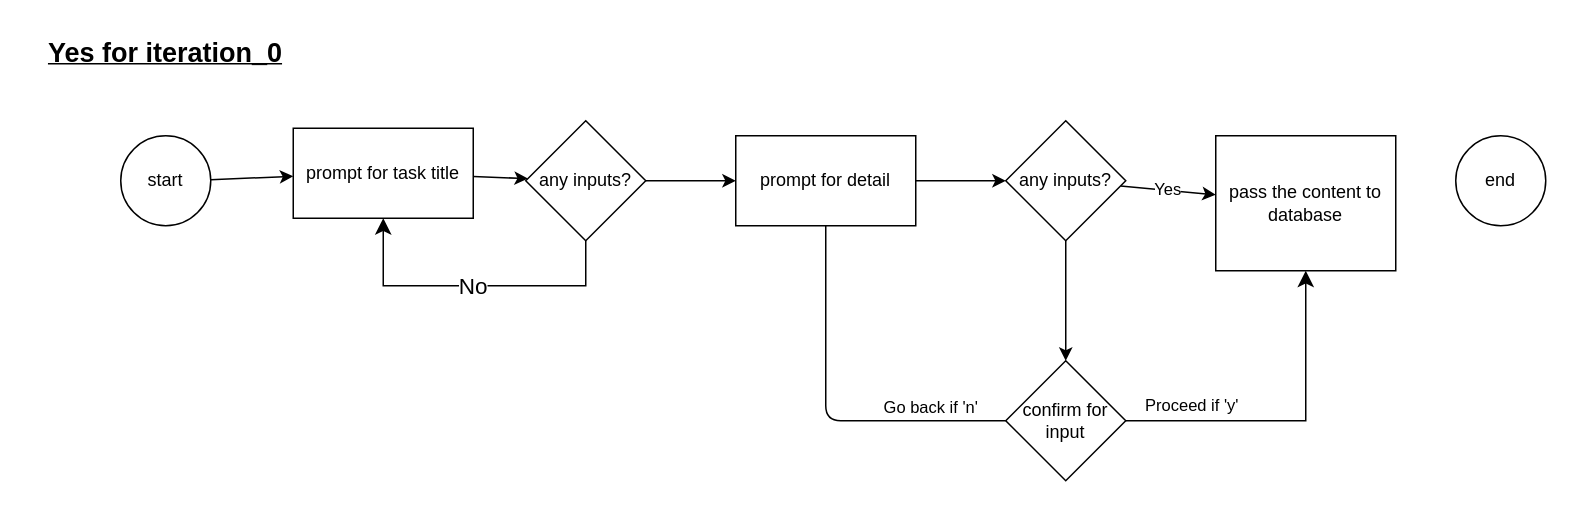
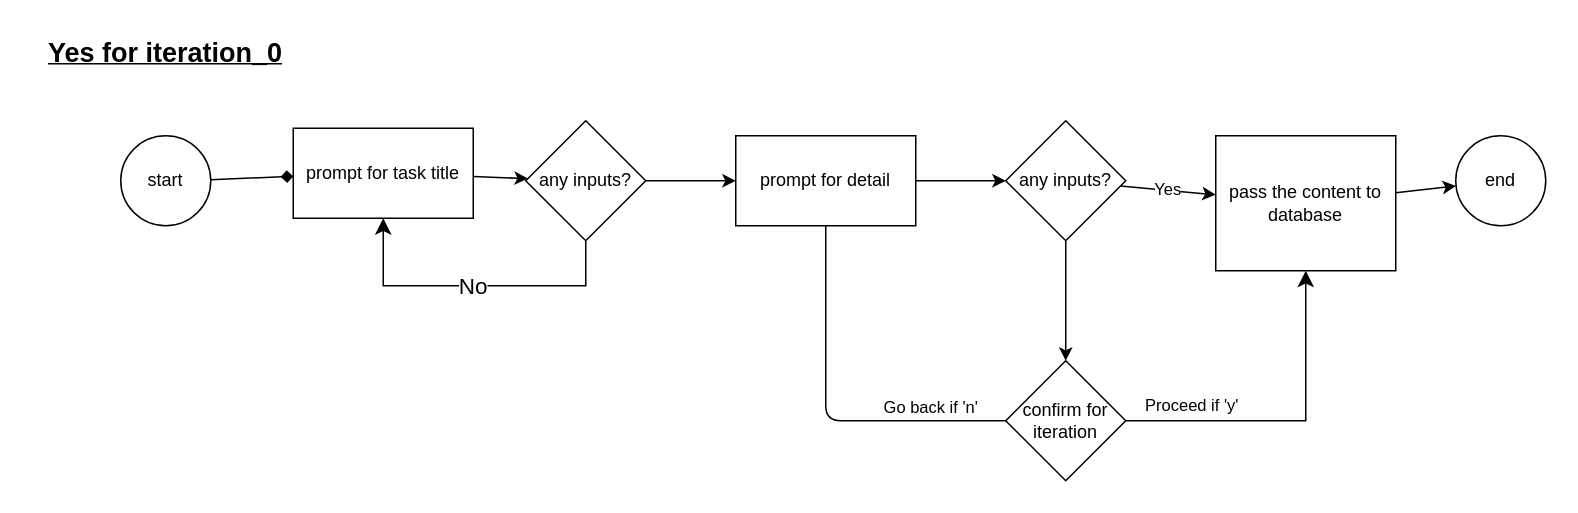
edge "start" -> "prompt for task title": arrowhead classic -> diamond
edge "pass the content to database" -> "end": added
node "confirm for input": label "confirm for input" -> "confirm for iteration"
